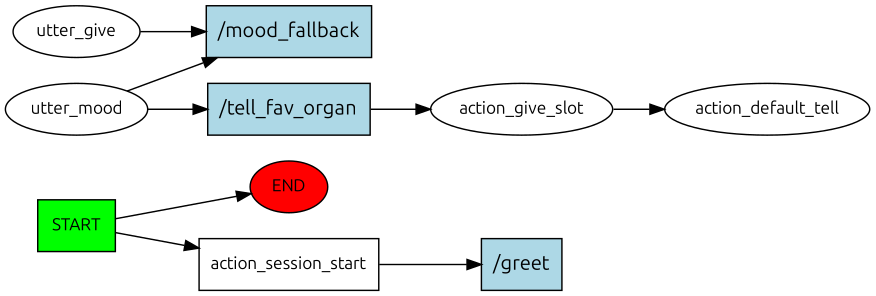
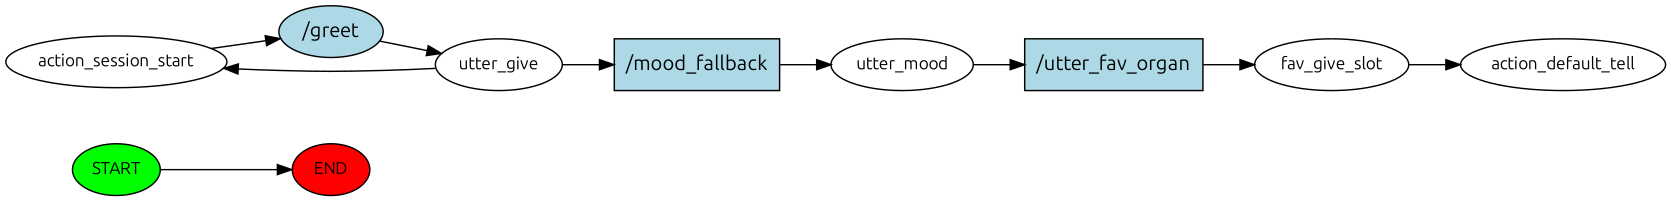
edge "/greet" -> "utter_give": added
edge "utter_mood" -> "/mood_fallback": reversed
node "/tell_fav_organ": label "/tell_fav_organ" -> "/utter_fav_organ"
node "action_give_slot": label "action_give_slot" -> "fav_give_slot"
node "START": shape box -> ellipse
edge "START" -> "action_session_start": now "utter_give" -> "action_session_start"
node "action_session_start": shape box -> ellipse
node "/greet": shape box -> ellipse
